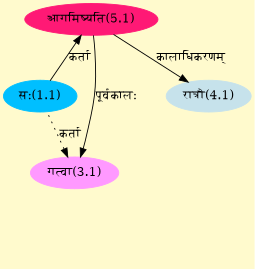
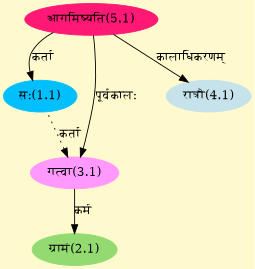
edge "सः(1.1)" -> "आगमिष्यति(5.1)": reversed
node "ग्रामं(2.1)": added
